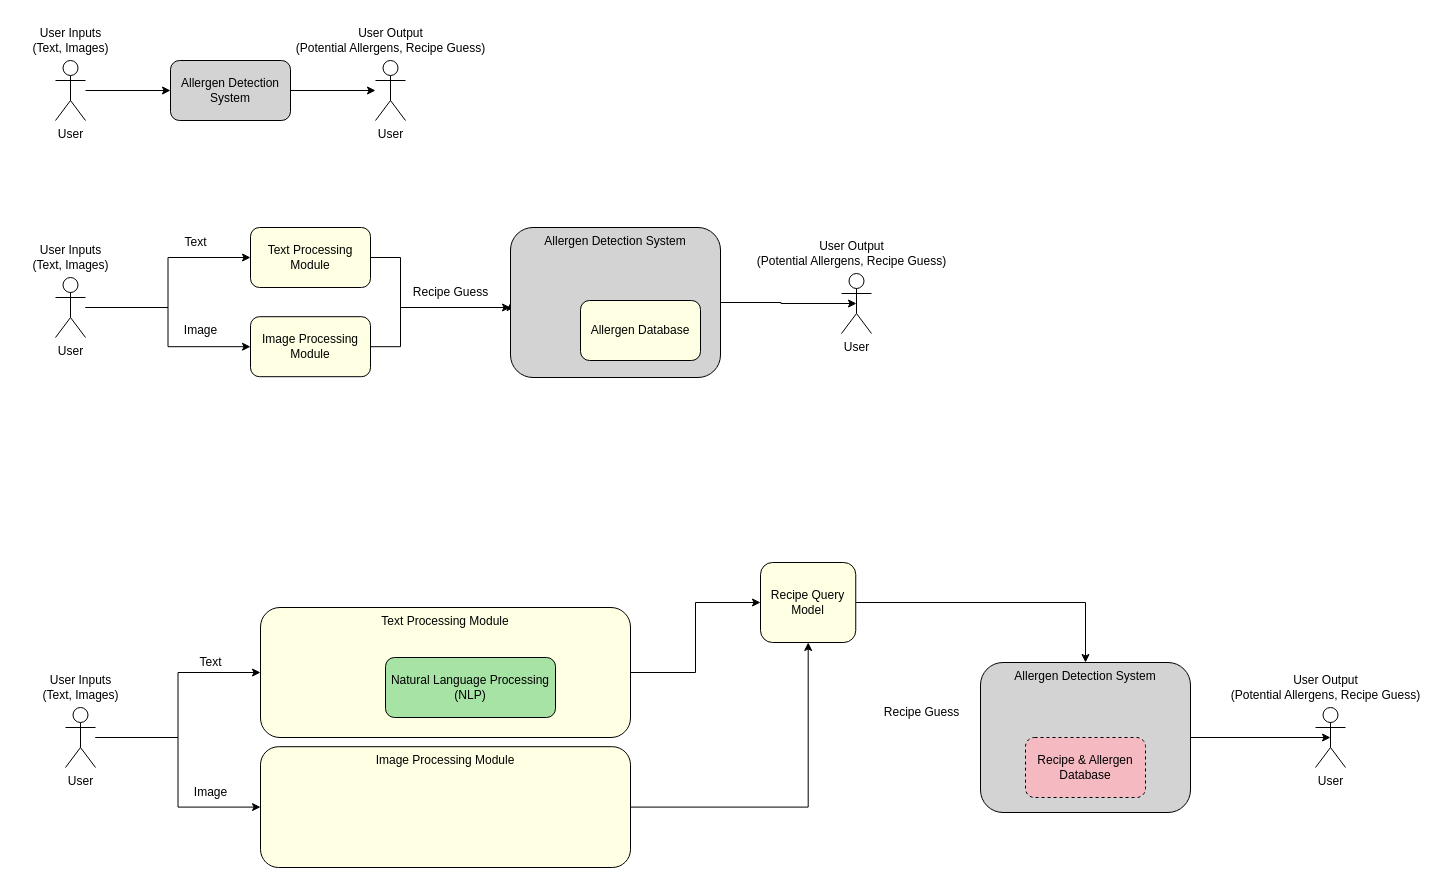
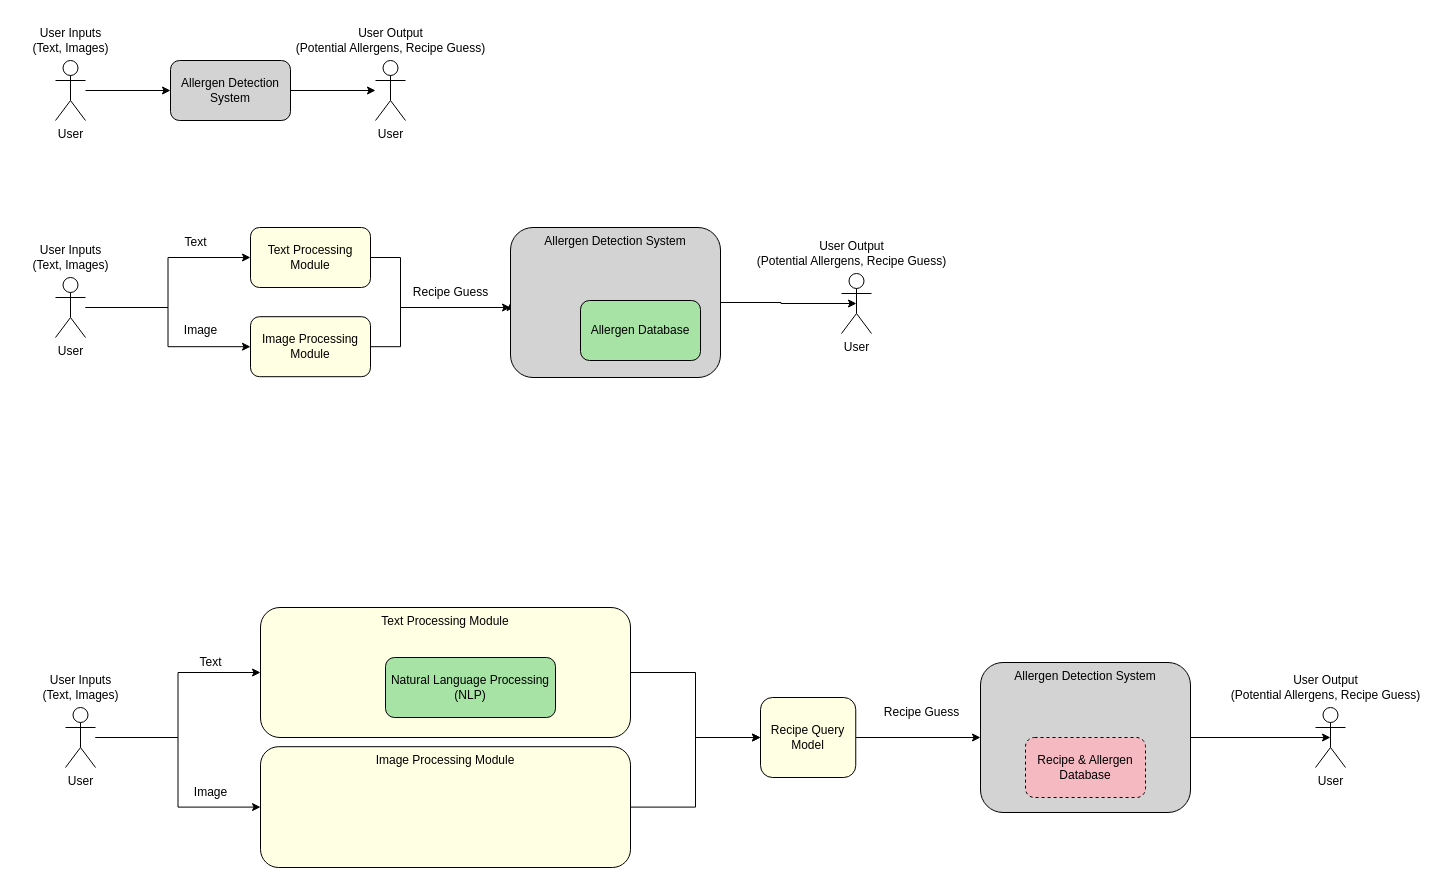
node "Allergen Database": fillcolor #ffffe3 -> #a8e3a6
node "Recipe Query Model": moved (808, 603) -> (808, 738)
